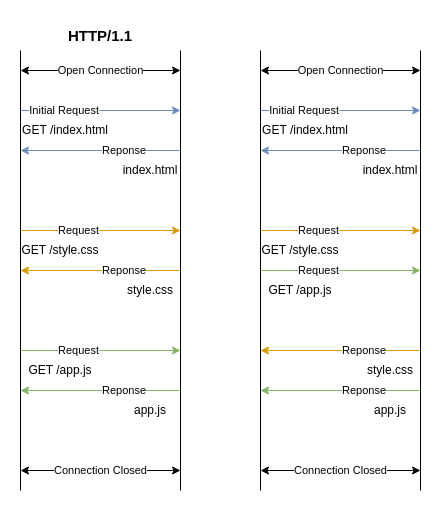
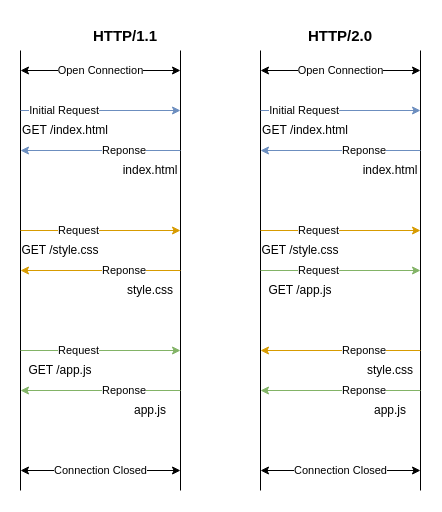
node "HTTP/1.1": moved (101, 36) -> (126, 36)
node "HTTP/2.0": added
